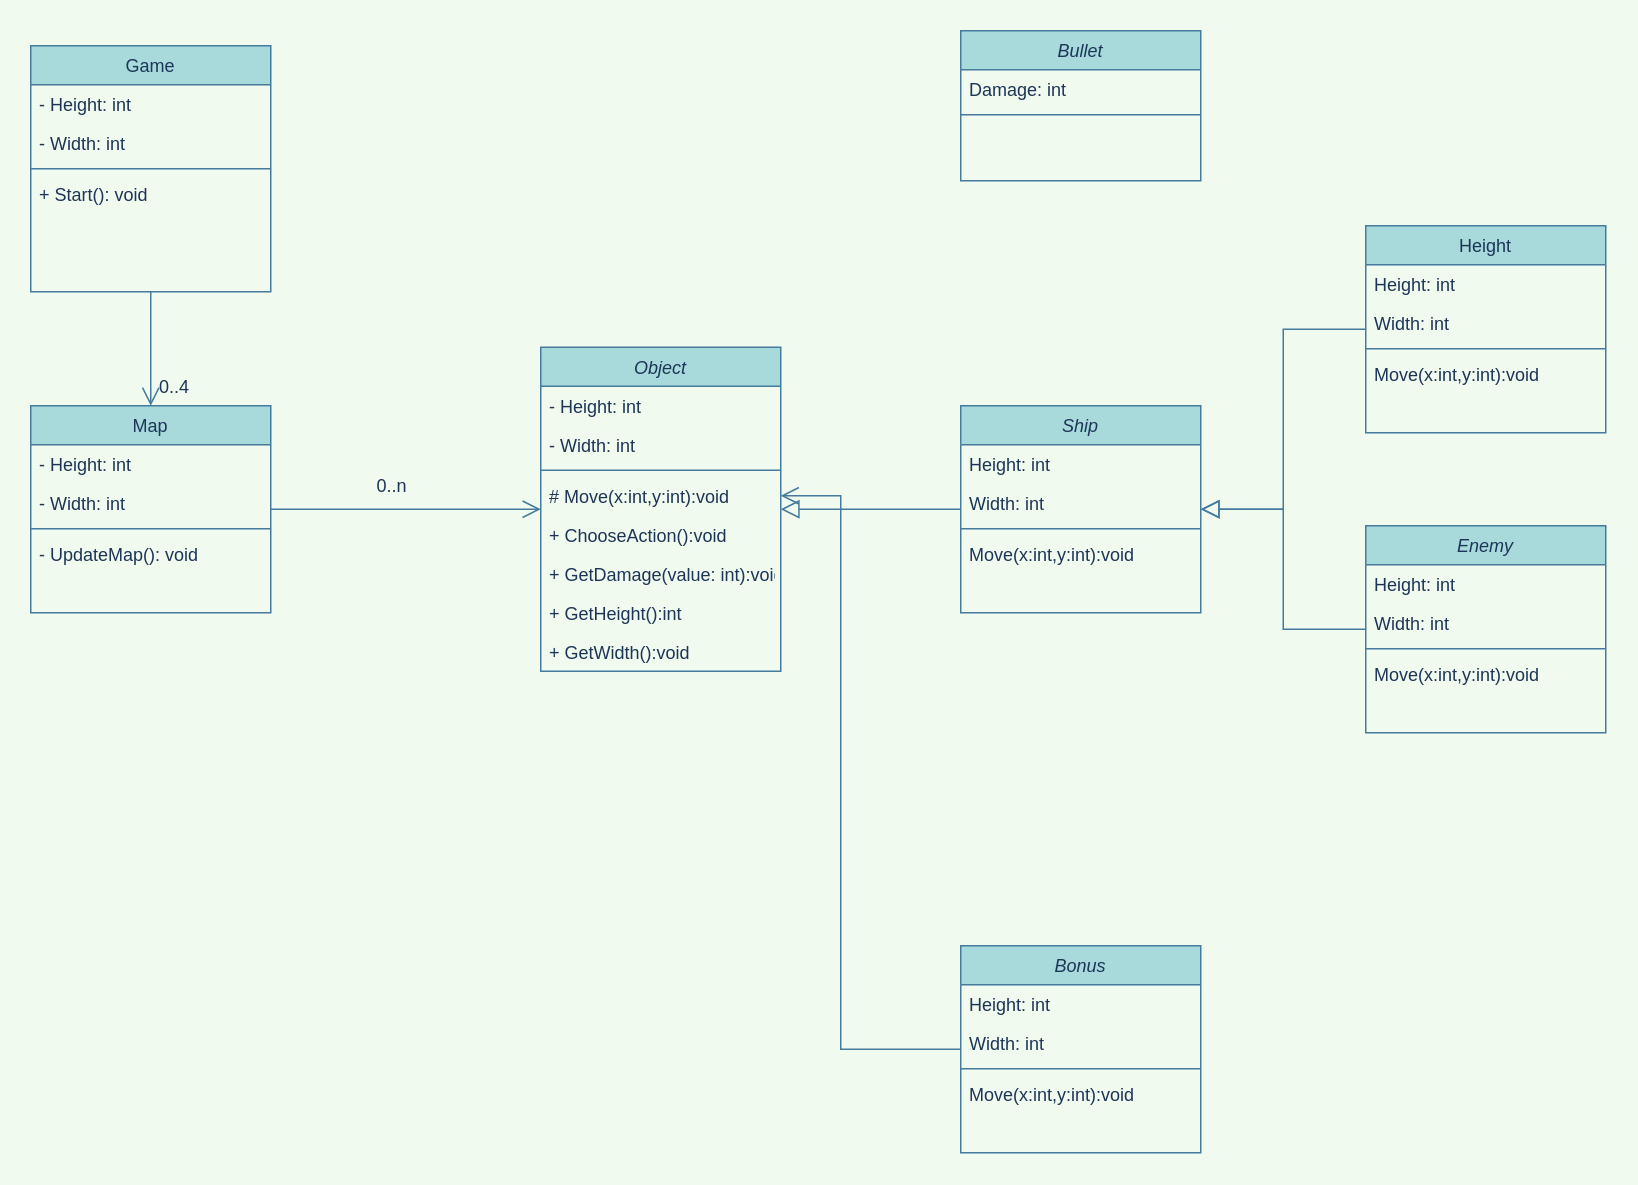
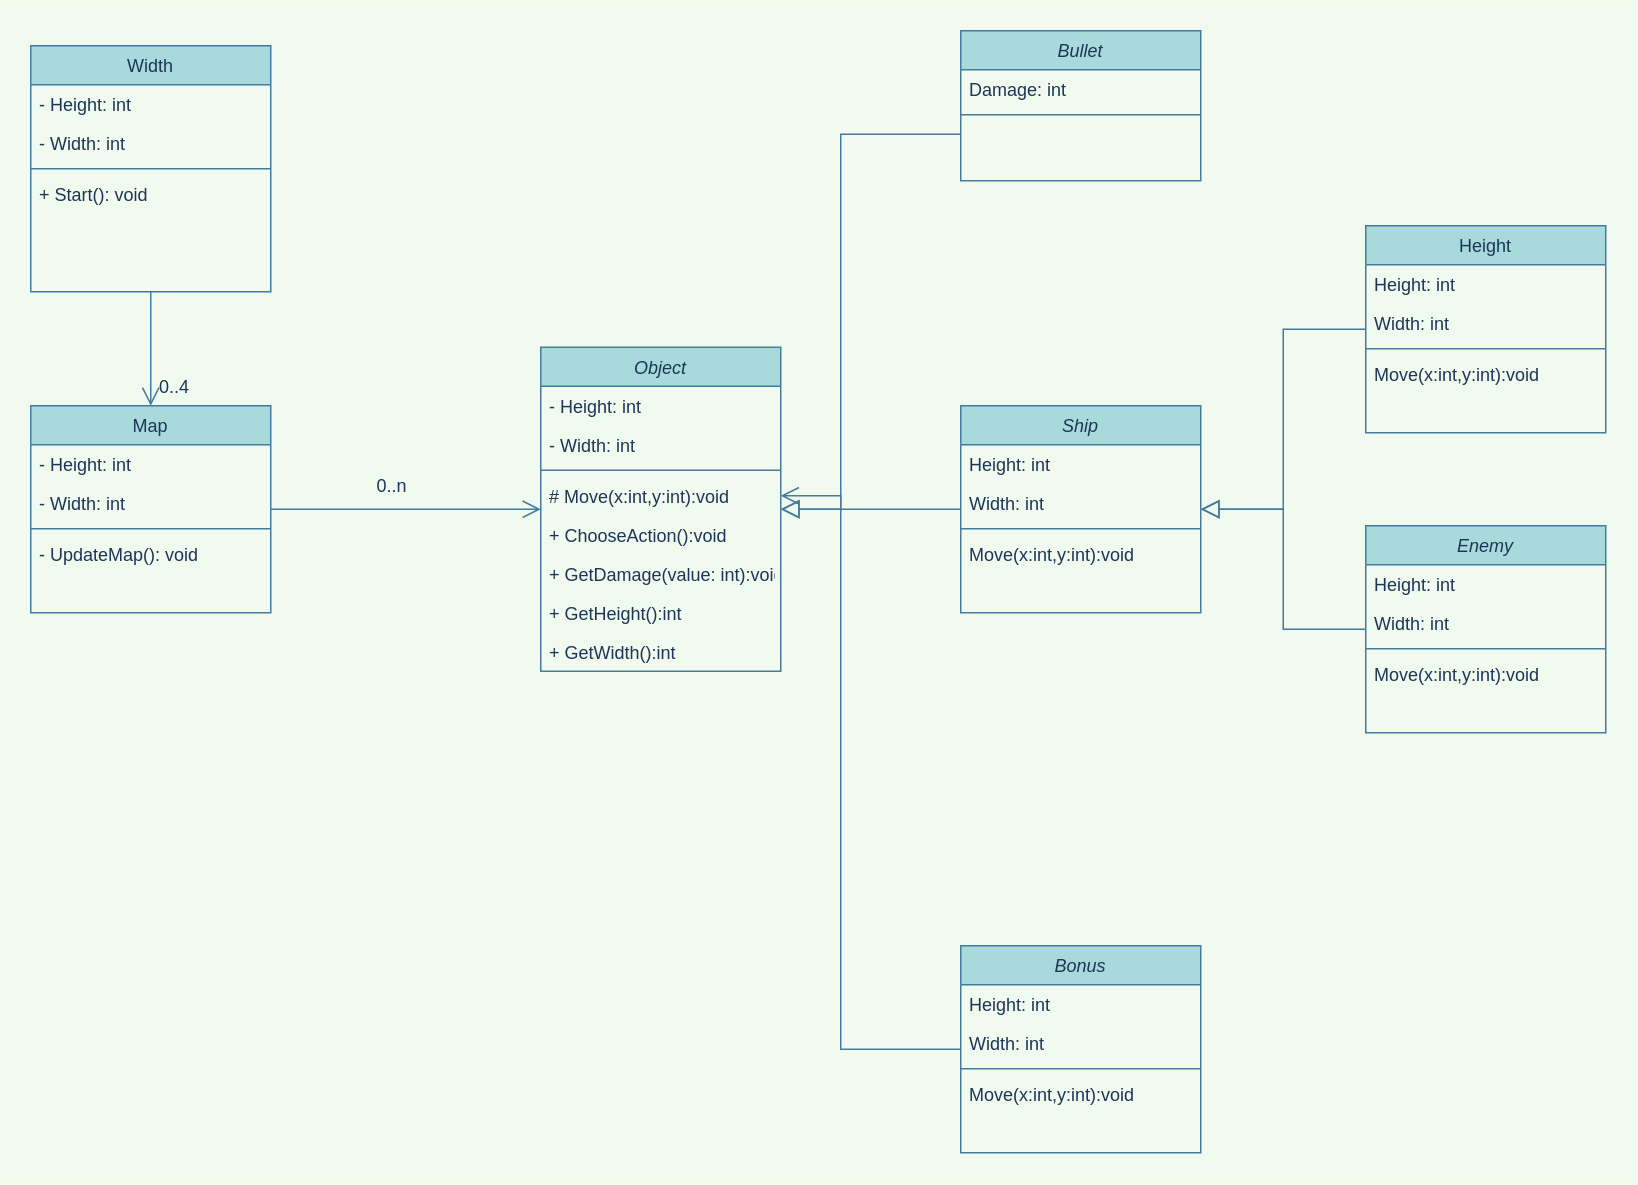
node "Game": label "Game" -> "Width"
edge "Bullet" -> "Object": added
node "+ GetWidth():void": label "+ GetWidth():void" -> "+ GetWidth():int"
